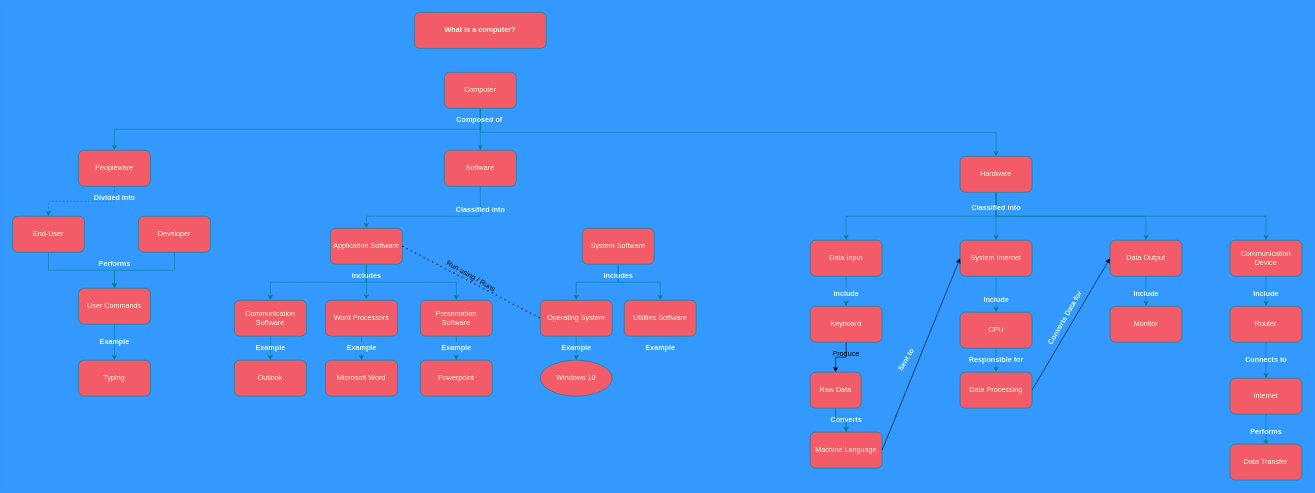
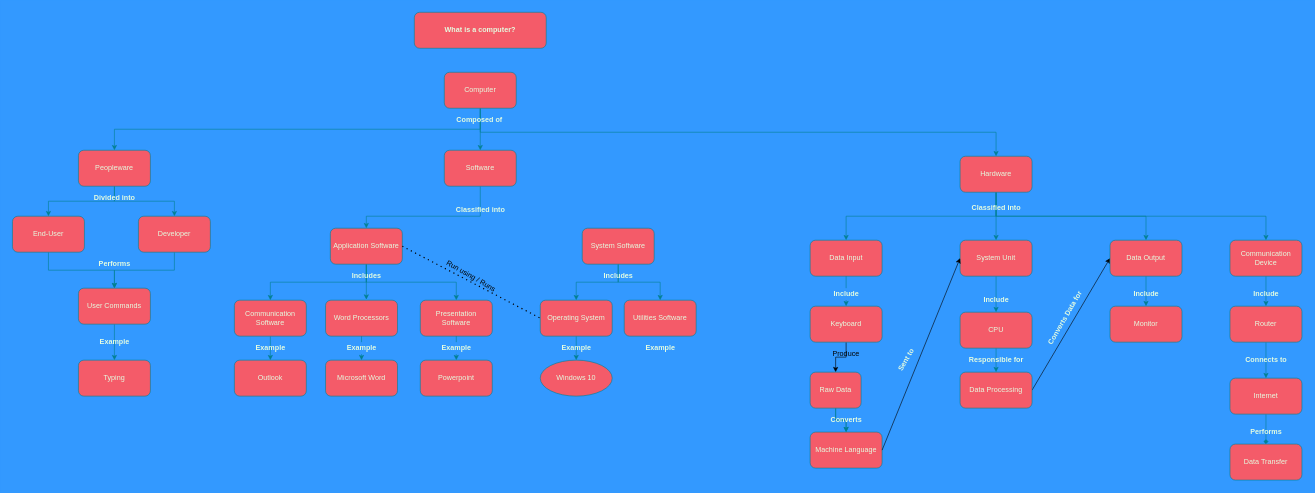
edge "Peopleware" -> "End-User": style dashed -> solid
edge "Peopleware" -> "Developer": added
node "System Internet": label "System Internet" -> "System Unit"
